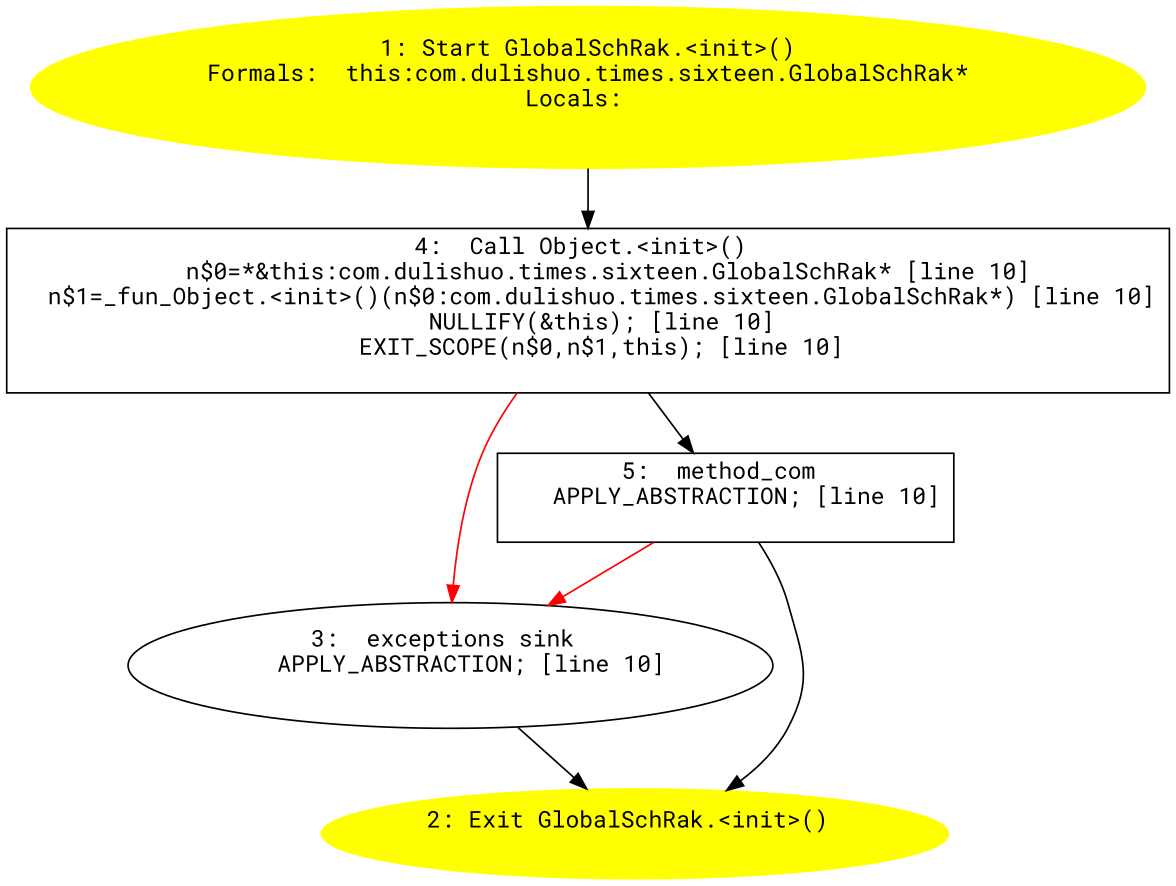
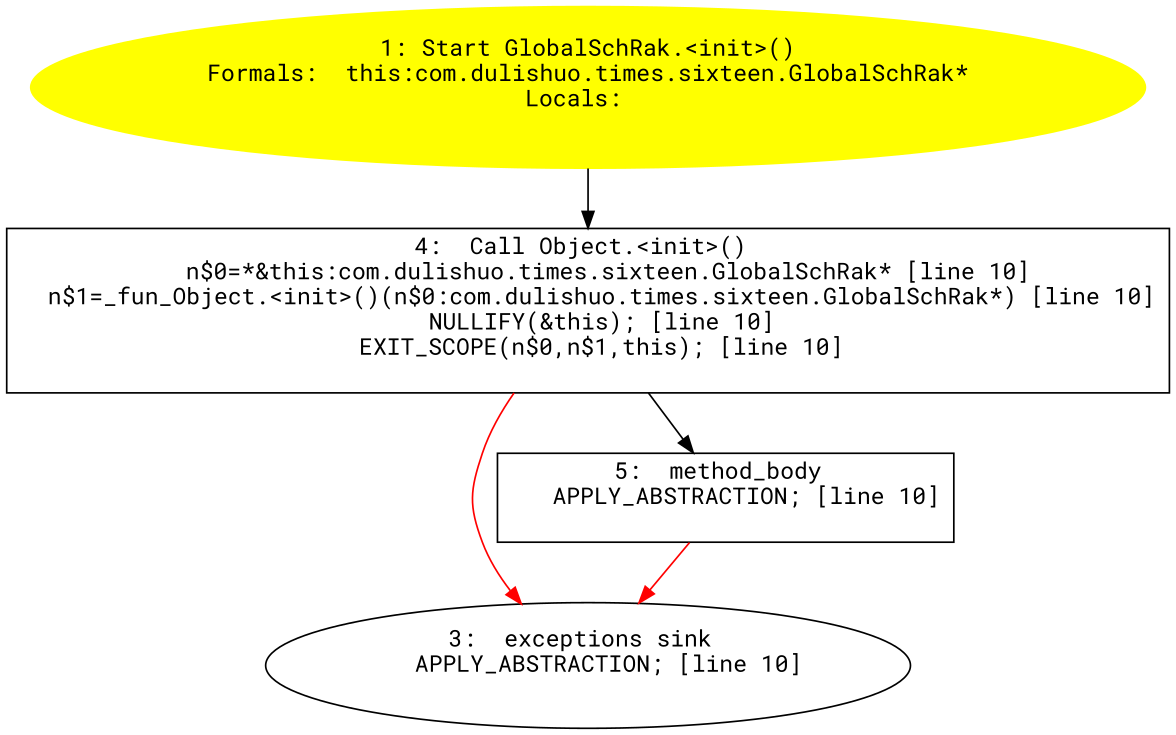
node "5:  method_com APPLY_ABSTRACTION; [line 10]": label "5:  method_com APPLY_ABSTRACTION; [line 10]" -> "5:  method_body APPLY_ABSTRACTION; [line 10]"
node "2: Exit GlobalSchRak.<init>()": removed
